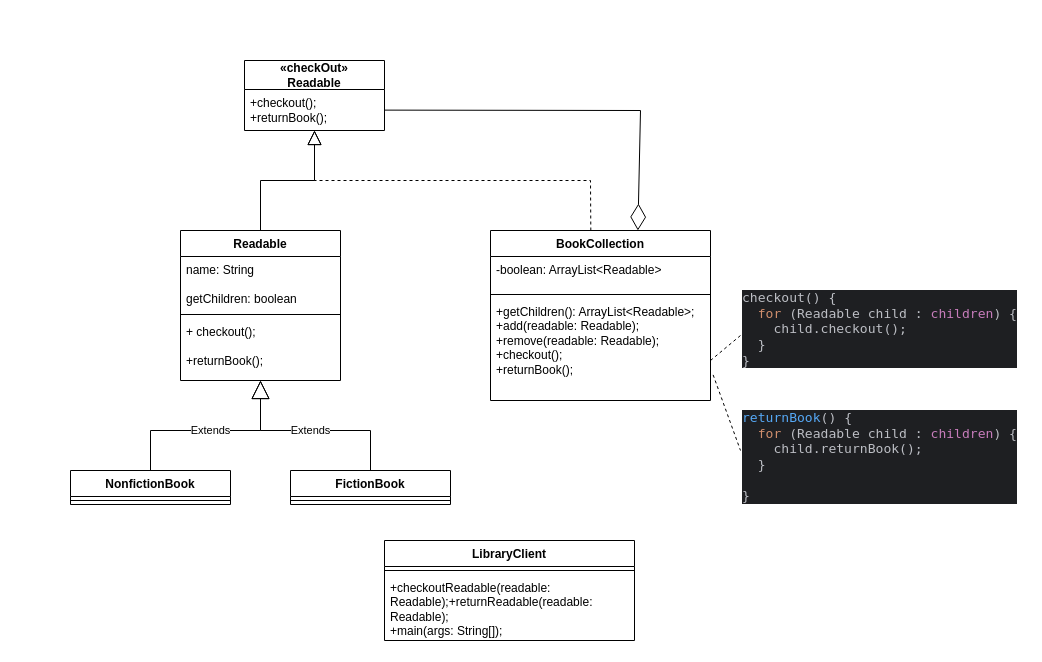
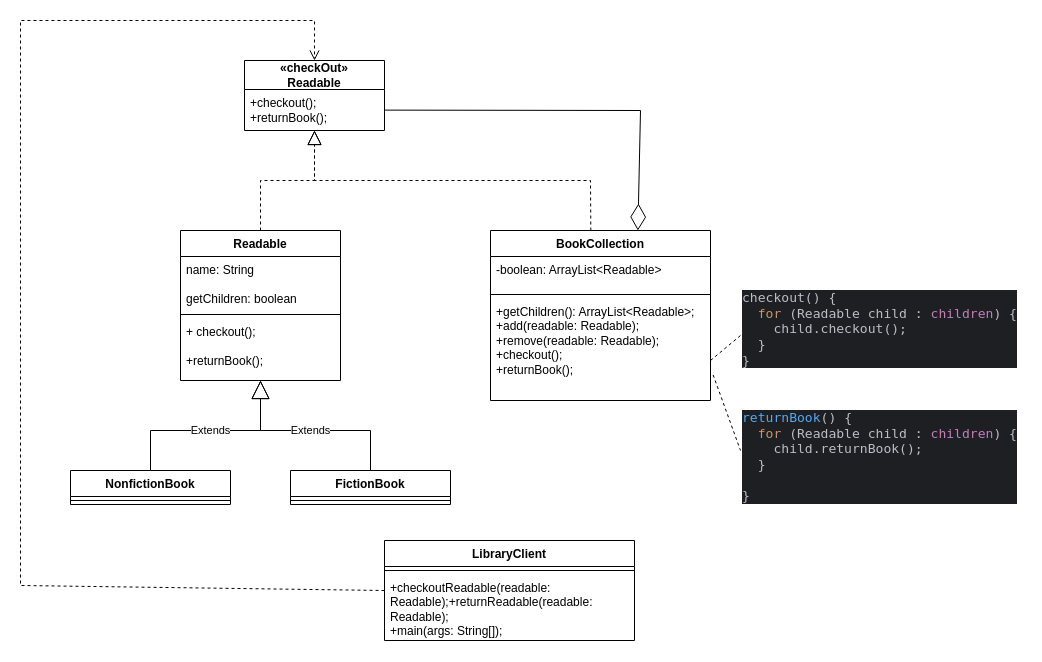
edge "Readable" -> "«checkOut» Readable": style solid -> dashed
edge "LibraryClient" -> "«checkOut» Readable": added
